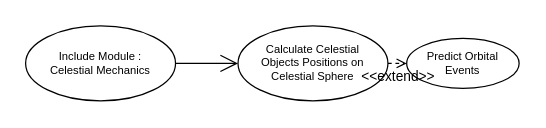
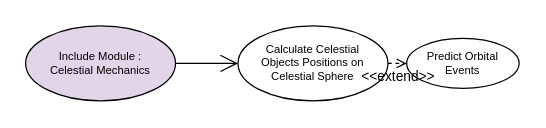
node "Include Module : Celestial Mechanics": fillcolor #ffffff -> #e1d5e7
